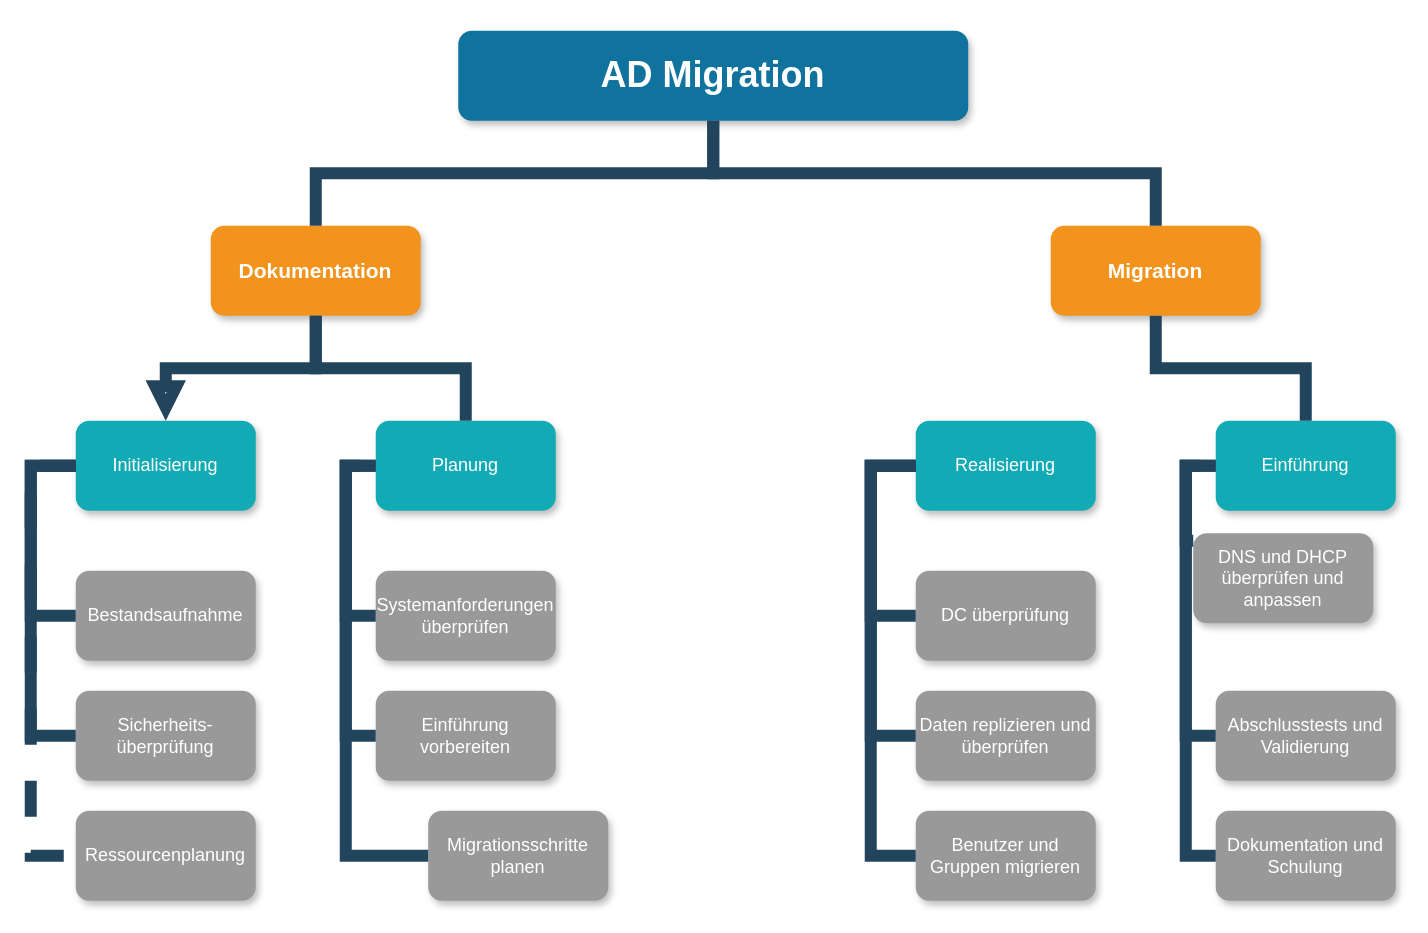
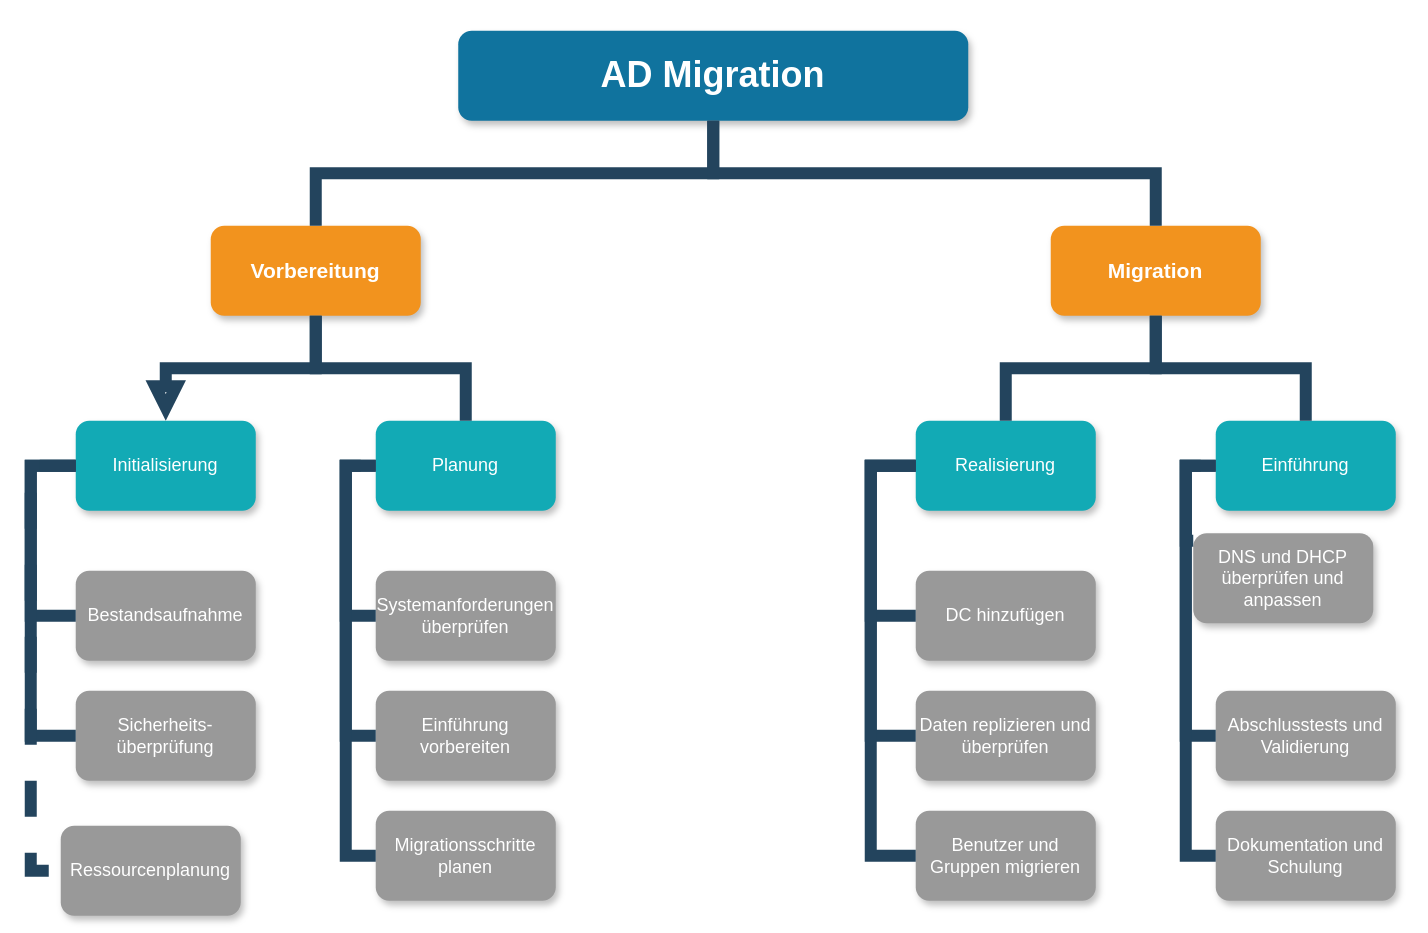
node "Dokumentation": label "Dokumentation" -> "Vorbereitung"
edge "Migration" -- "Realisierung": added
node "DC überprüfung": label "DC überprüfung" -> "DC hinzufügen"
node "Ressourcenplanung": moved (166, 856) -> (151, 871)
node "Migrationsschritte planen": moved (518, 856) -> (466, 856)
